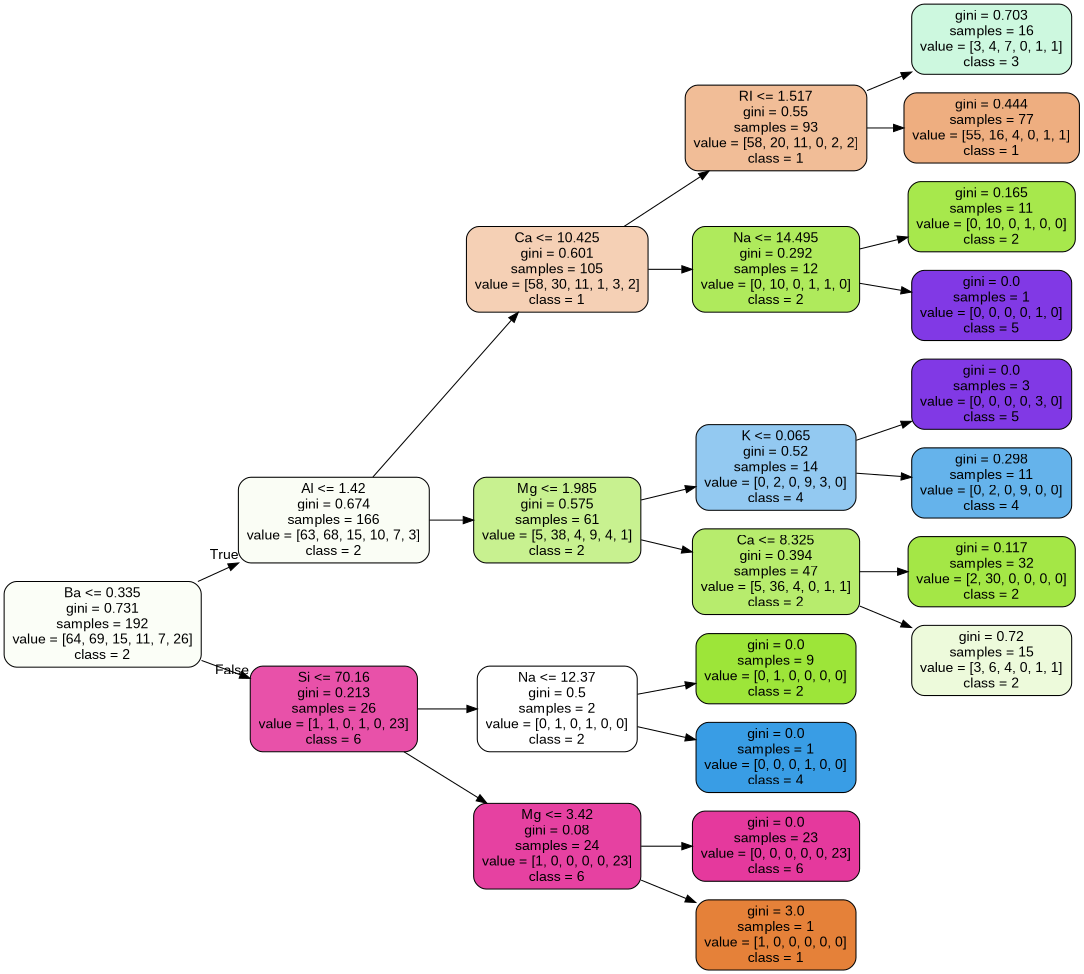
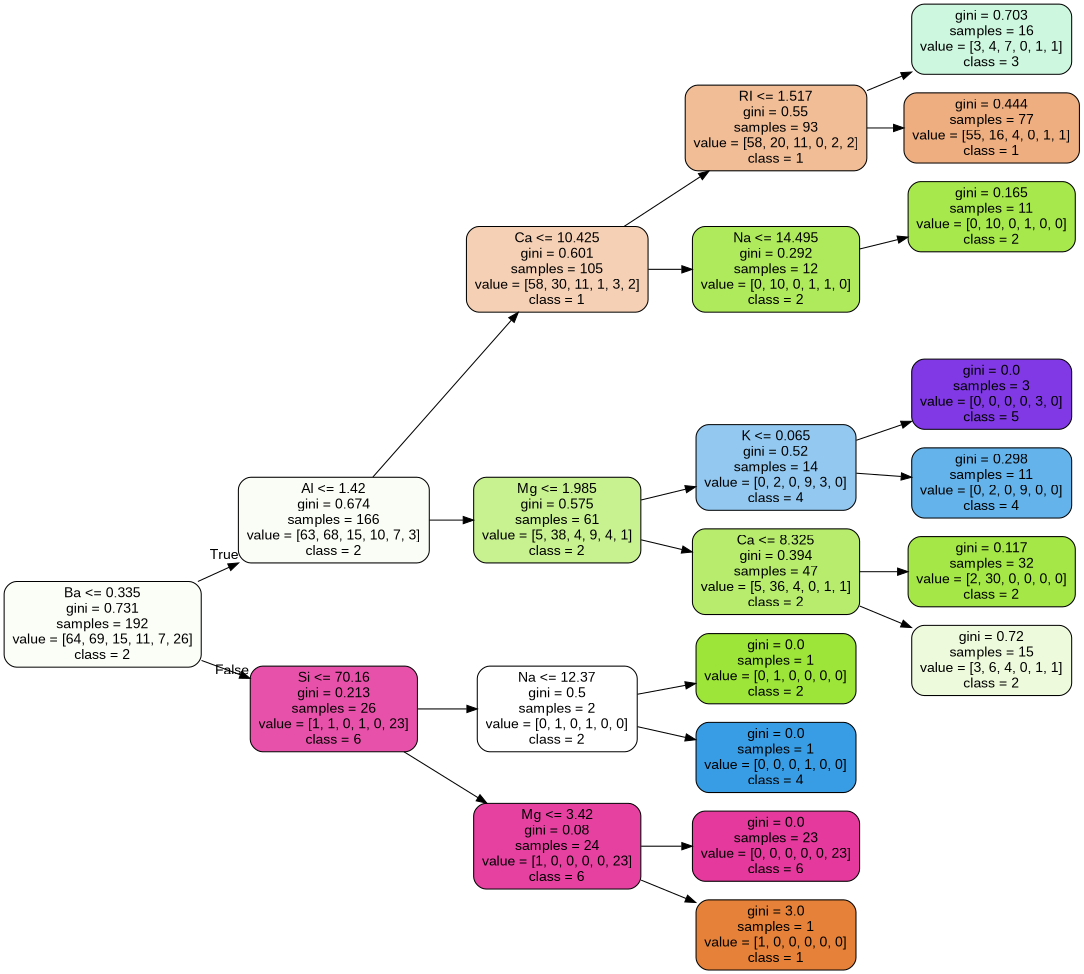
node "gini = 0.0 samples = 1 value = [0, 0, 0, 0, 1, 0] class = 5": removed
node "gini = 0.0 samples = 9 value = [0, 1, 0, 0, 0, 0] class = 2": label "gini = 0.0 samples = 9 value = [0, 1, 0, 0, 0, 0] class = 2" -> "gini = 0.0 samples = 1 value = [0, 1, 0, 0, 0, 0] class = 2"
